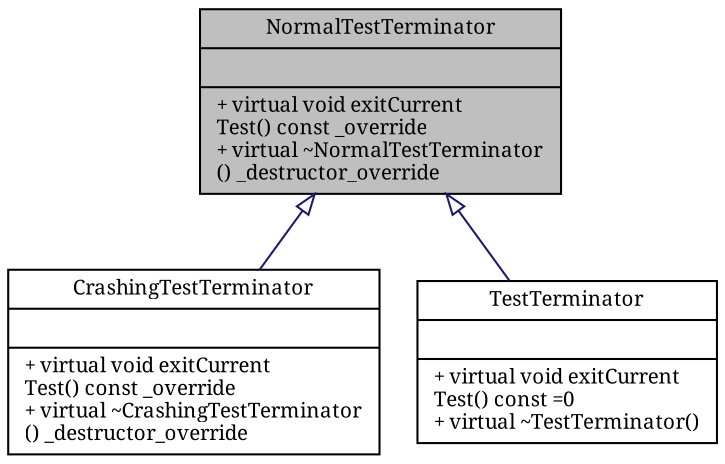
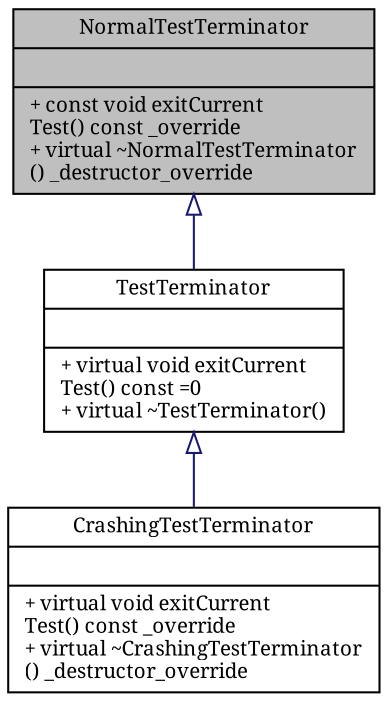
node "NormalTestTerminator": text "+ virtual void exitCurrent" -> "+ const void exitCurrent"
edge "CrashingTestTerminator" -> "NormalTestTerminator": now "CrashingTestTerminator" -> "TestTerminator"
